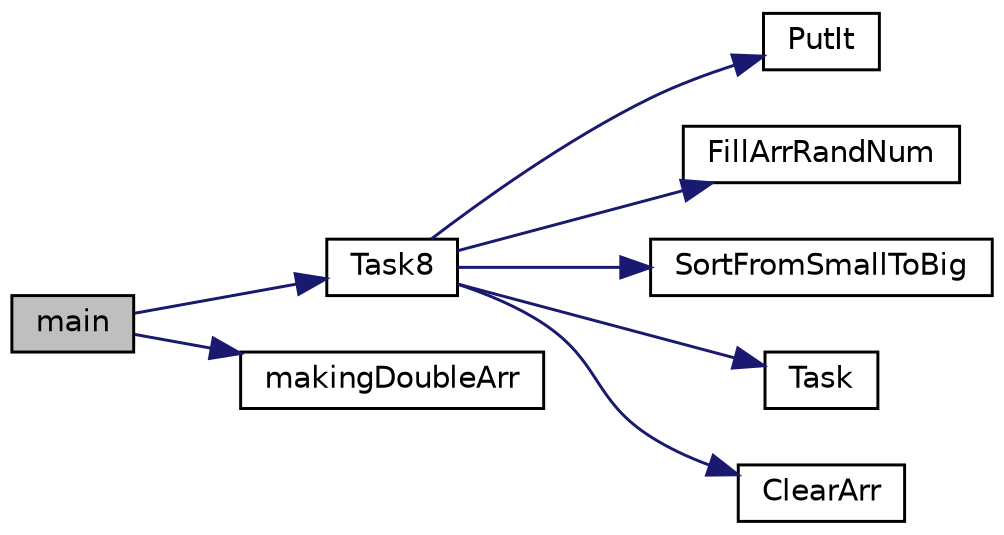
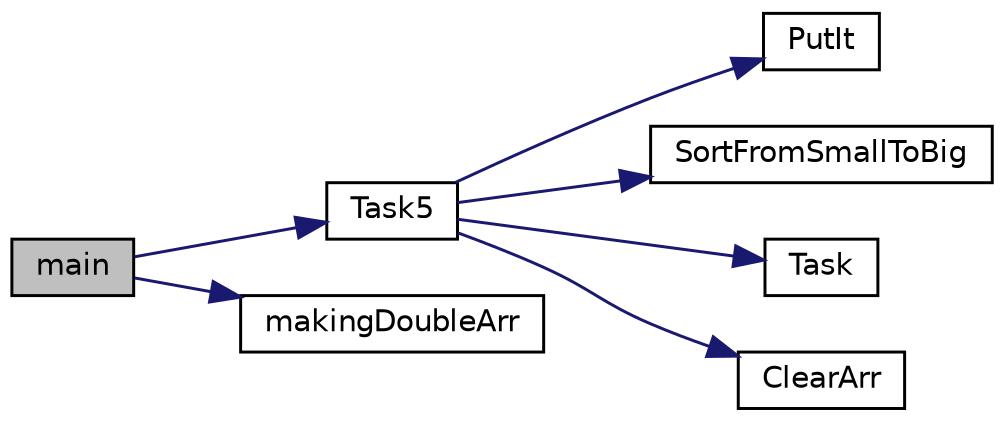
node "FillArrRandNum": removed
node "Task8": label "Task8" -> "Task5"
